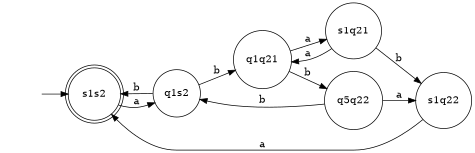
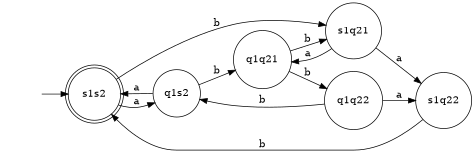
edge "s1s2" -> "s1q21": added, label "b"
edge "q1q21" -> "s1q21": label "a" -> "b"
edge "s1q21" -> "s1q22": label "b" -> "a"
edge "q1s2" -> "s1s2": label "b" -> "a"
node "q5q22": label "q5q22" -> "q1q22"
edge "s1q22" -> "s1s2": label "a" -> "b"
